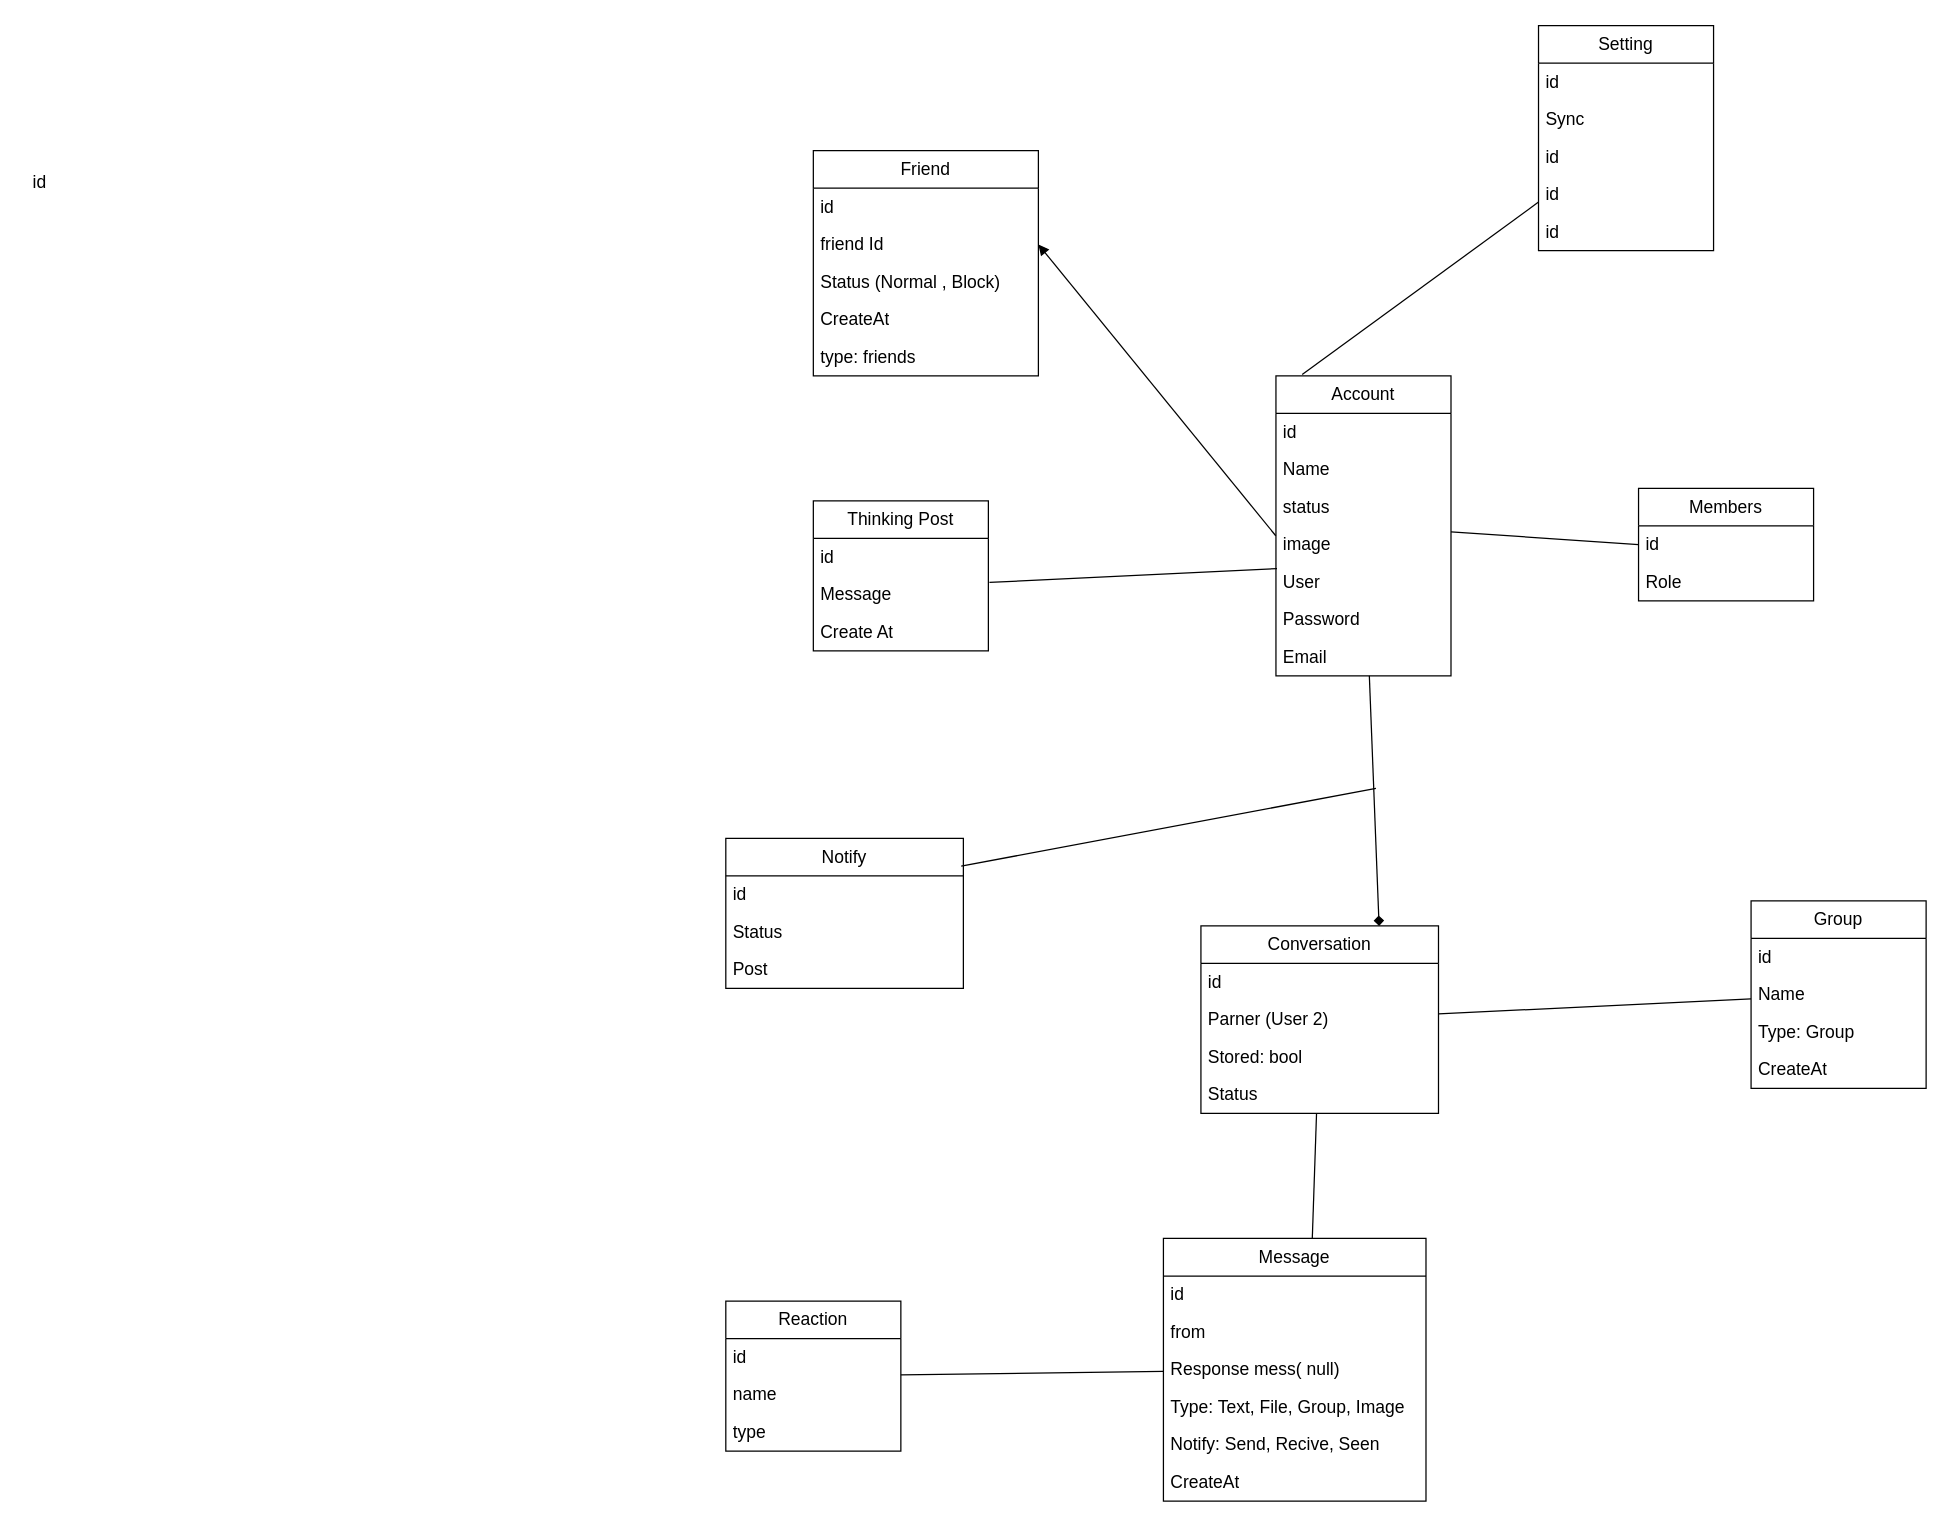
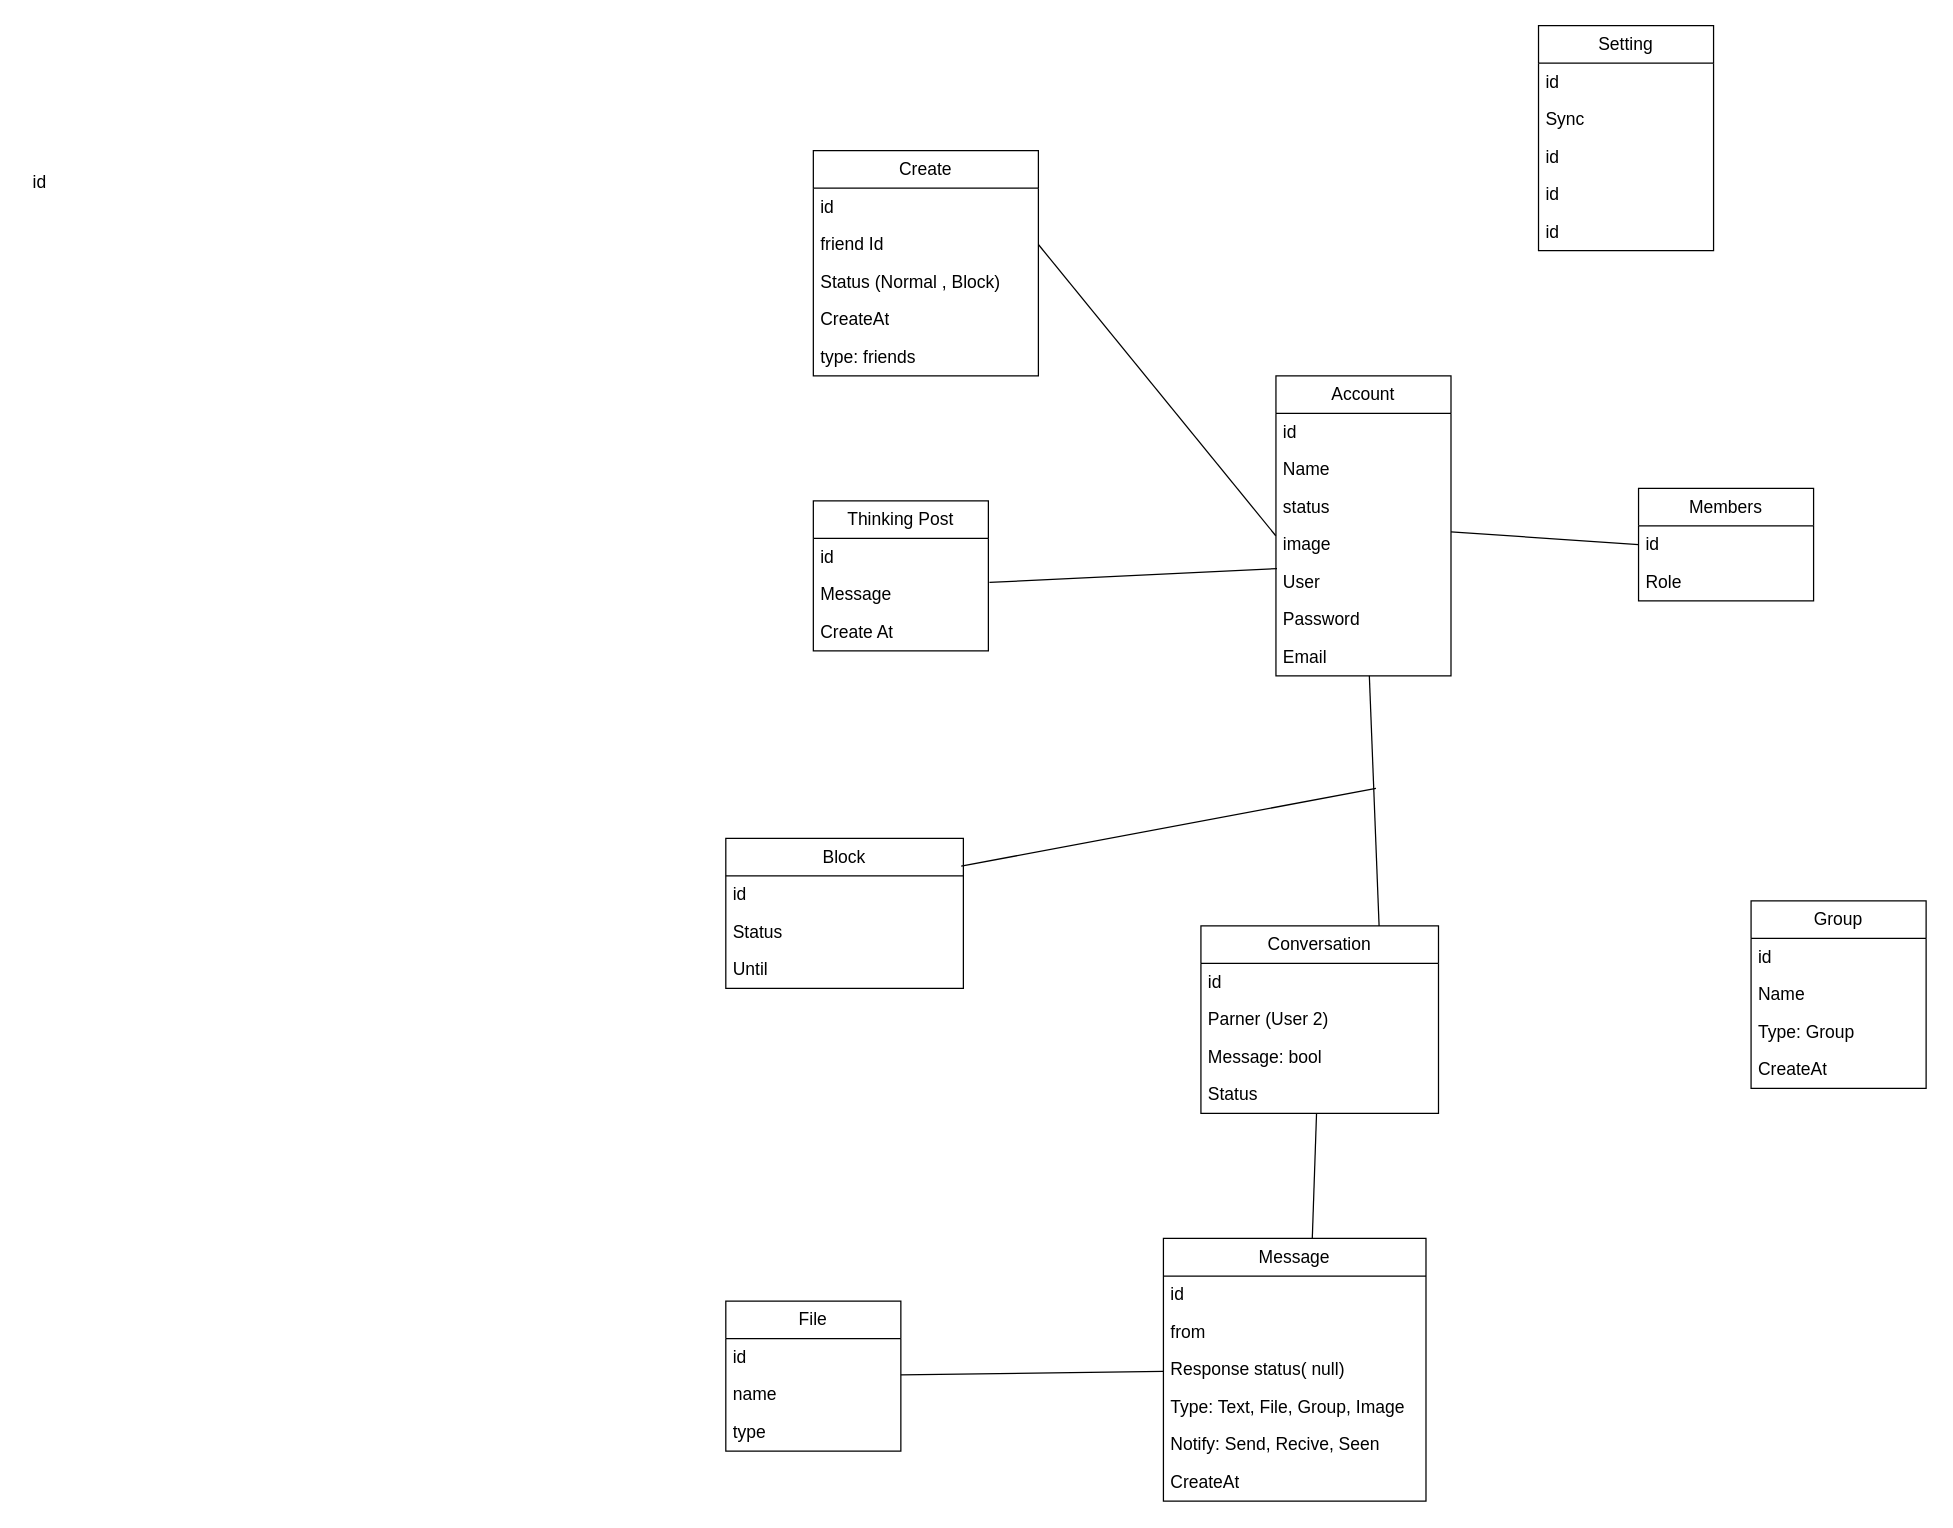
node "Friend": label "Friend" -> "Create"
edge "image" -> "friend Id": arrowhead block -> none
edge "Setting" -- "Account": removed
node "Notify": label "Notify" -> "Block"
edge "Account" -> "Conversation": arrowhead diamond -> none
node "Post": label "Post" -> "Until"
edge "Group" -- "Conversation": removed
node "Stored: bool": label "Stored: bool" -> "Message: bool"
node "Reaction": label "Reaction" -> "File"
node "Response mess( null)": label "Response mess( null)" -> "Response status( null)"
